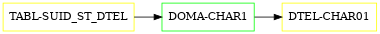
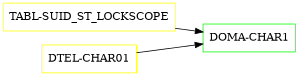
node "TABL-SUID_ST_DTEL": label "TABL-SUID_ST_DTEL" -> "TABL-SUID_ST_LOCKSCOPE"
edge "DOMA-CHAR1" -> "DTEL-CHAR01": reversed
